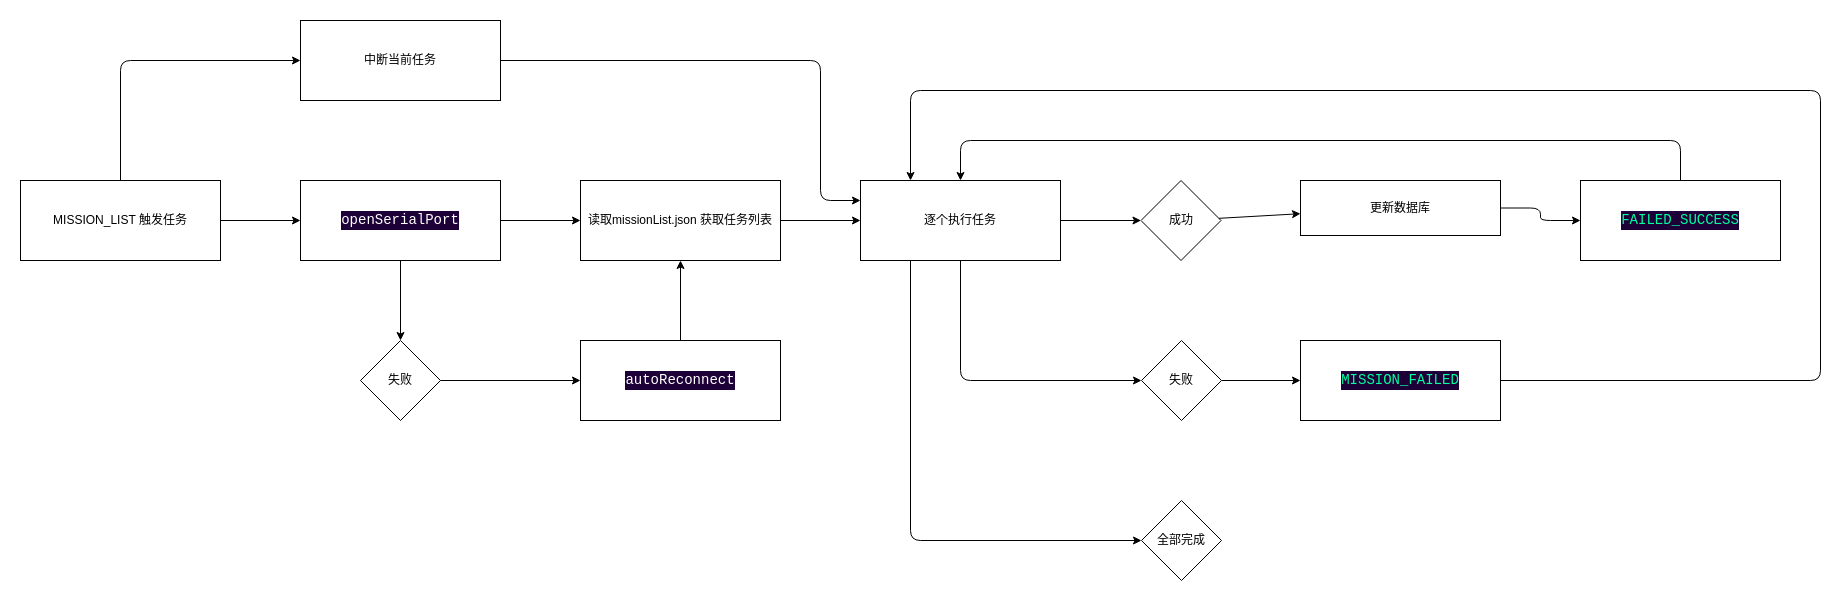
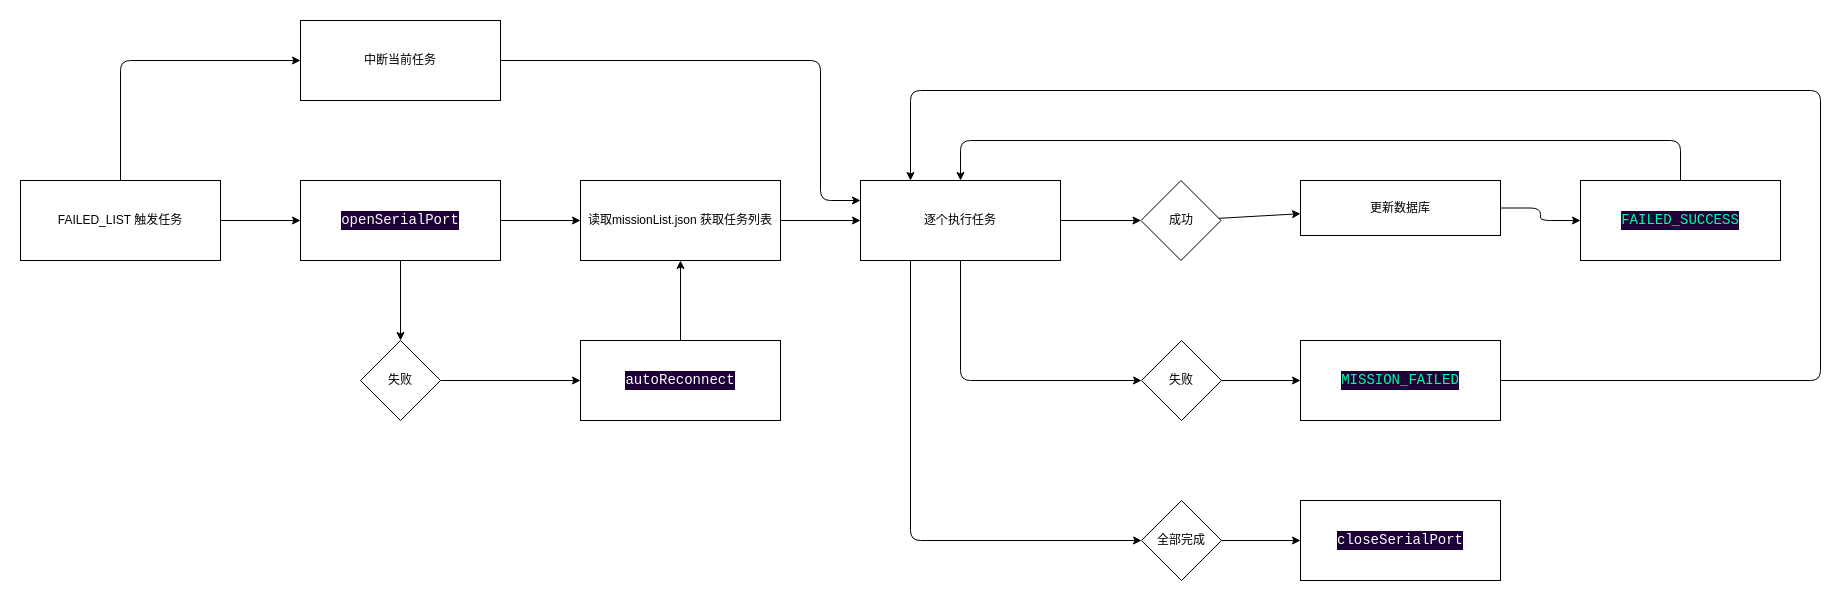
node "MISSION_LIST 触发任务": label "MISSION_LIST 触发任务" -> "FAILED_LIST 触发任务"
edge "全部完成" -> "closeSerialPort": added
node "closeSerialPort": added
